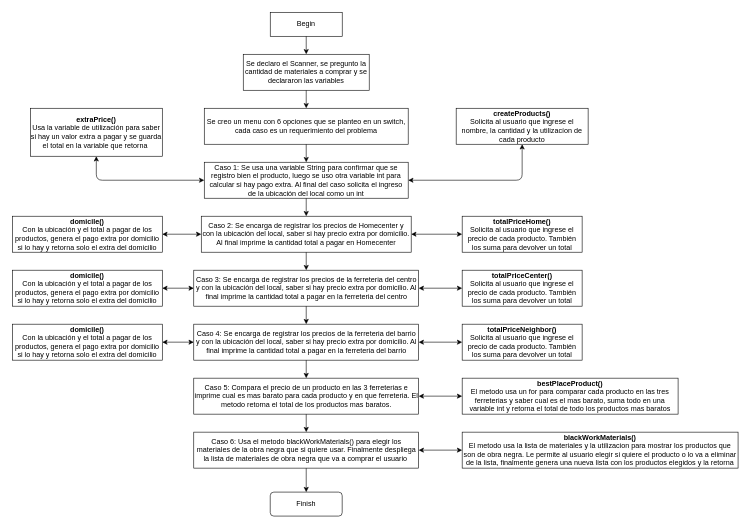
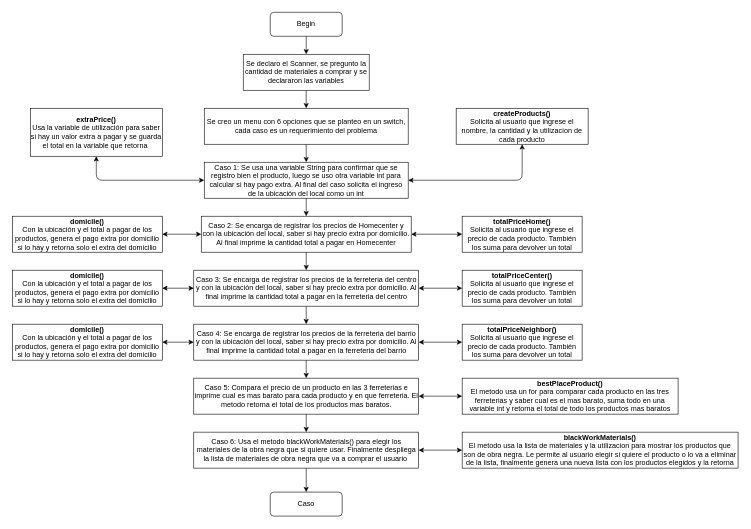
node "Begin": shape rectangle -> rounded rectangle
node "Finish": label "Finish" -> "Caso"
